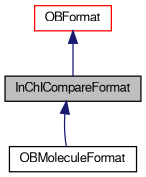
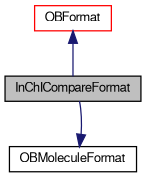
edge "OBMoleculeFormat" -> "InChICompareFormat": reversed
